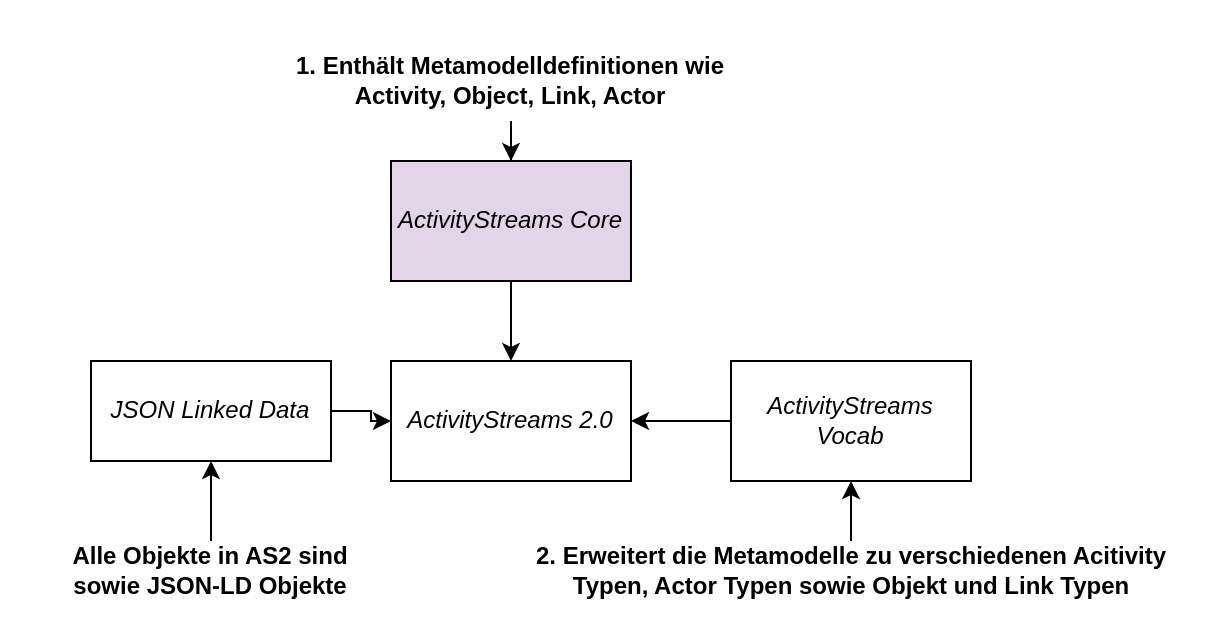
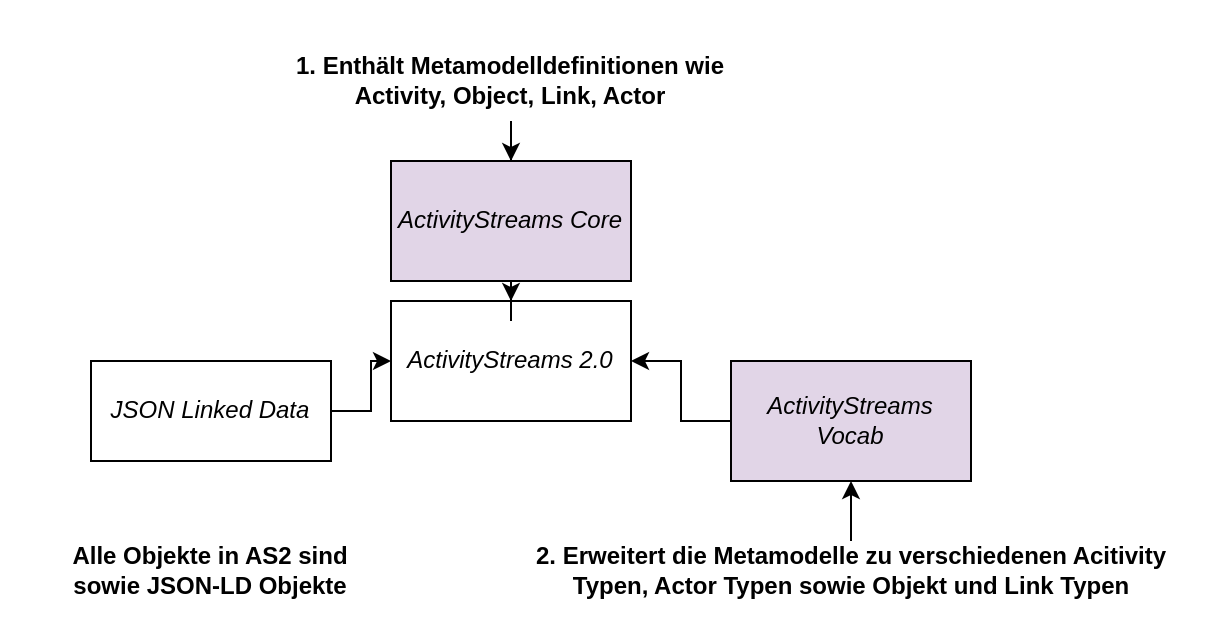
node "ActivityStreams 2.0": moved (511, 421) -> (511, 361)
node "ActivityStreams Vocab": fillcolor #ffffff -> #e1d5e7
edge "Alle Objekte in AS2 sind sowie JSON-LD Objekte" -> "JSON Linked Data": removed
